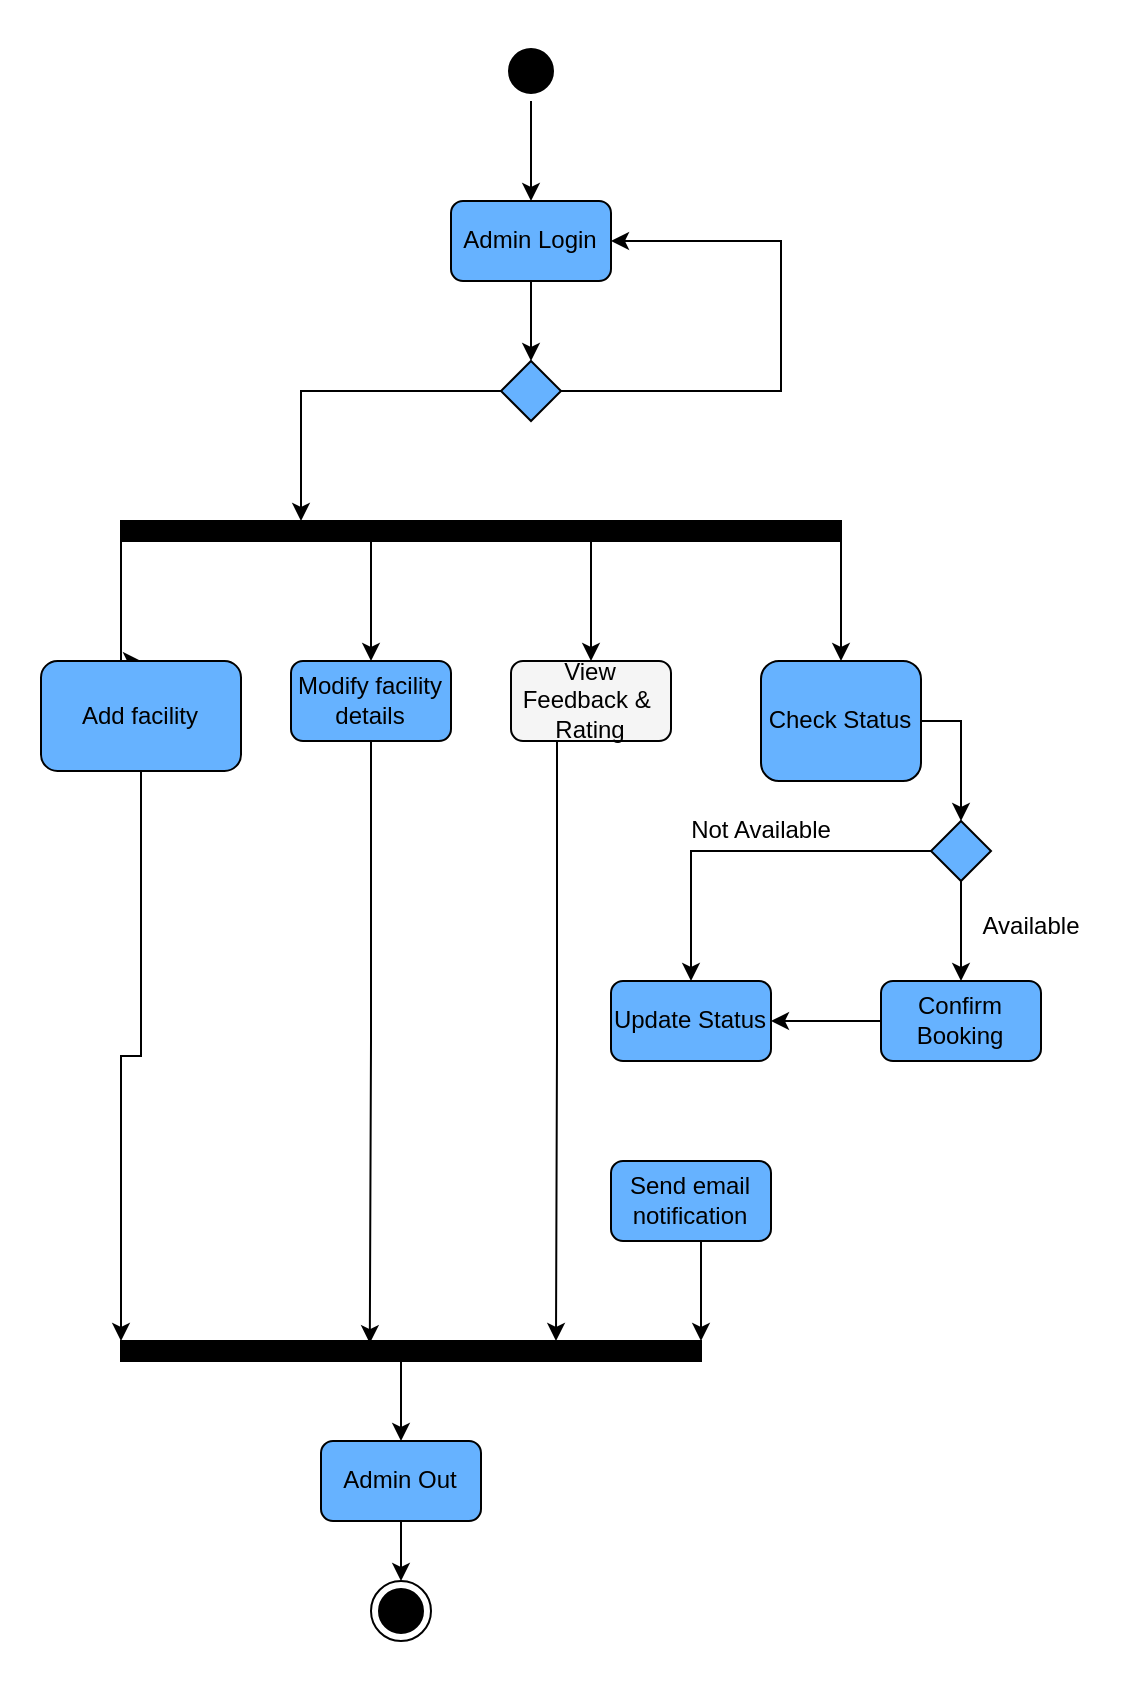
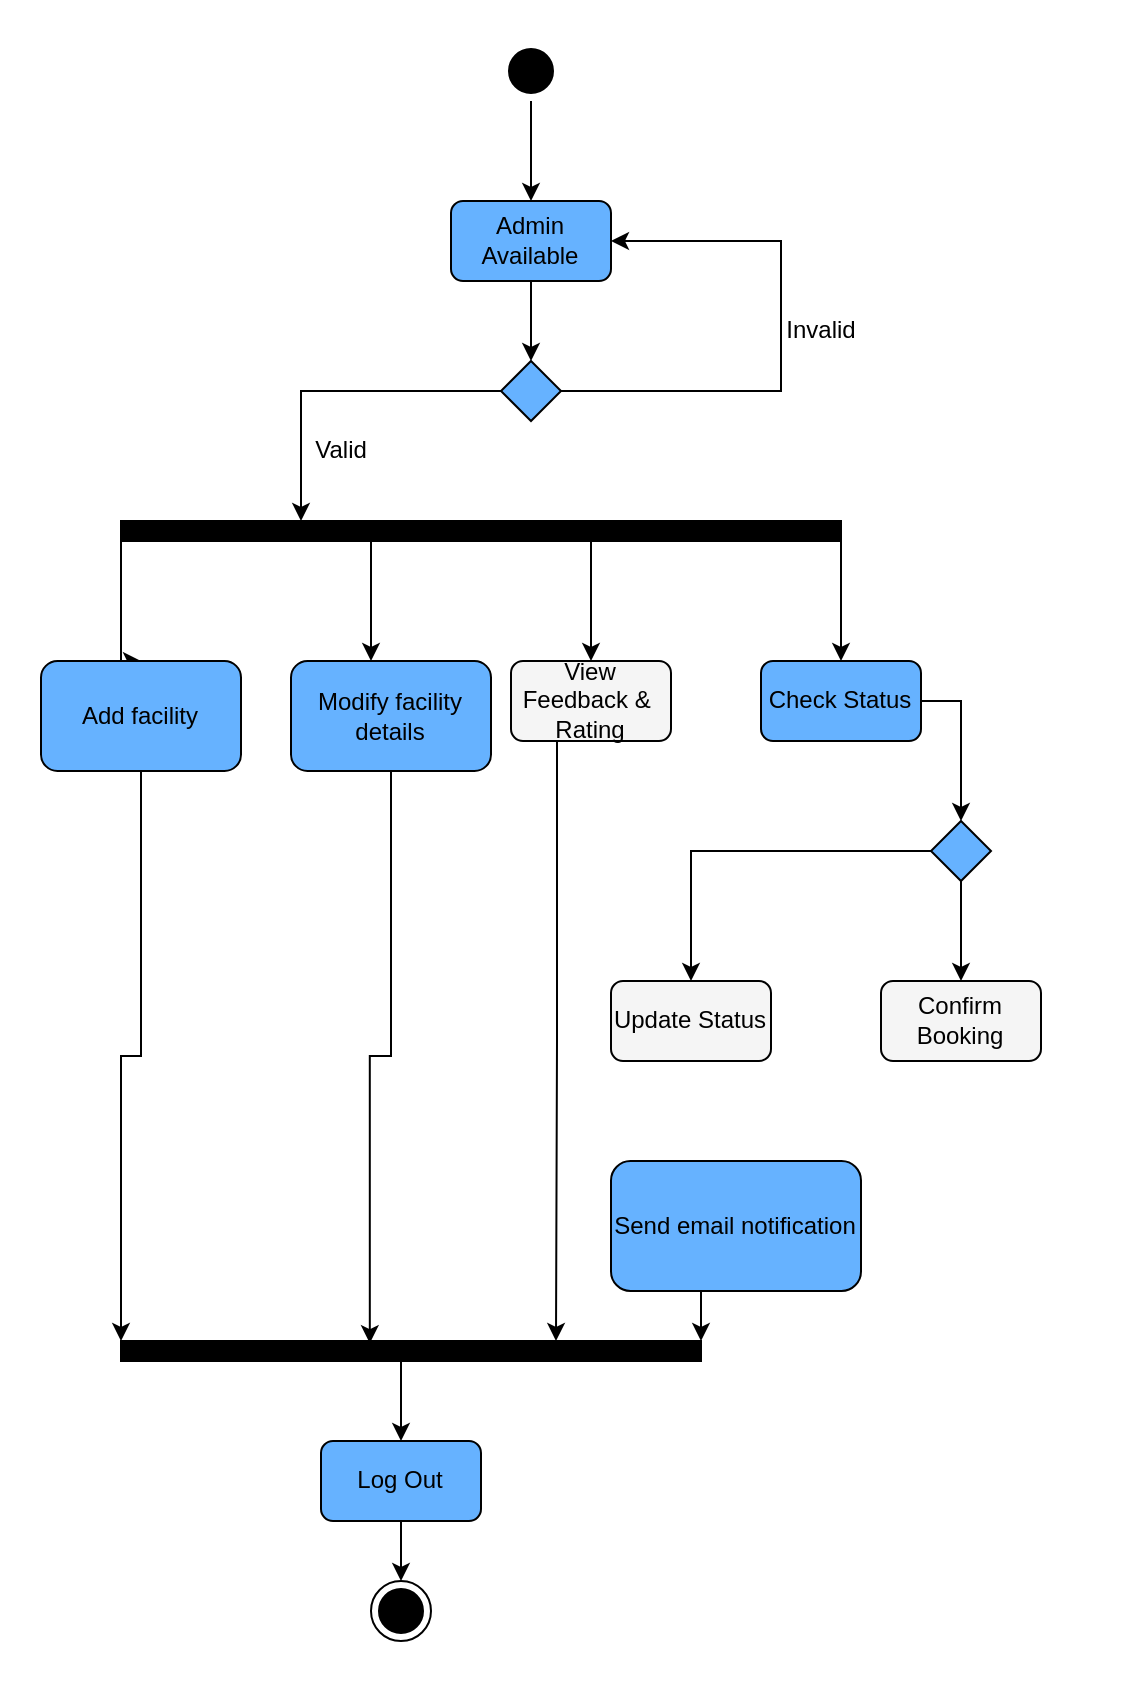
node "Admin Login": label "Admin Login" -> "Admin Available"
node "Invalid": added
node "Valid": added
node "Modify facility details": size 160x80 -> 200x110
node "Check Status": size 160x120 -> 160x80
node "Not Available": removed
node "Available": removed
node "Update Status": fillcolor #66b2ff -> #f5f5f5
edge "Confirm Booking" -> "Update Status": removed
node "Confirm Booking": fillcolor #66b2ff -> #f5f5f5
node "Send email notification": size 160x80 -> 250x130
node "Admin Out": label "Admin Out" -> "Log Out"
